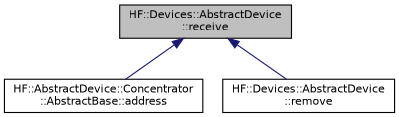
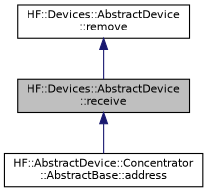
edge "HF::Devices::AbstractDevice ::remove" -> "HF::Devices::AbstractDevice ::receive": reversed
